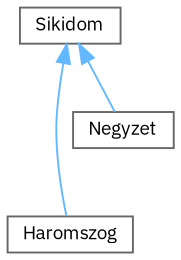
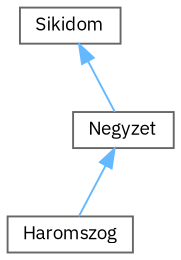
edge "Haromszog" -> "Sikidom": now "Haromszog" -> "Negyzet"
